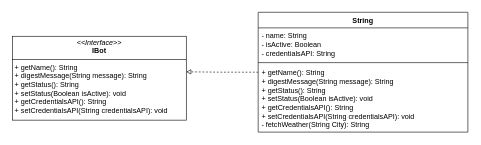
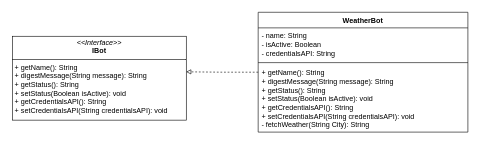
node "String": label "String" -> "WeatherBot"
